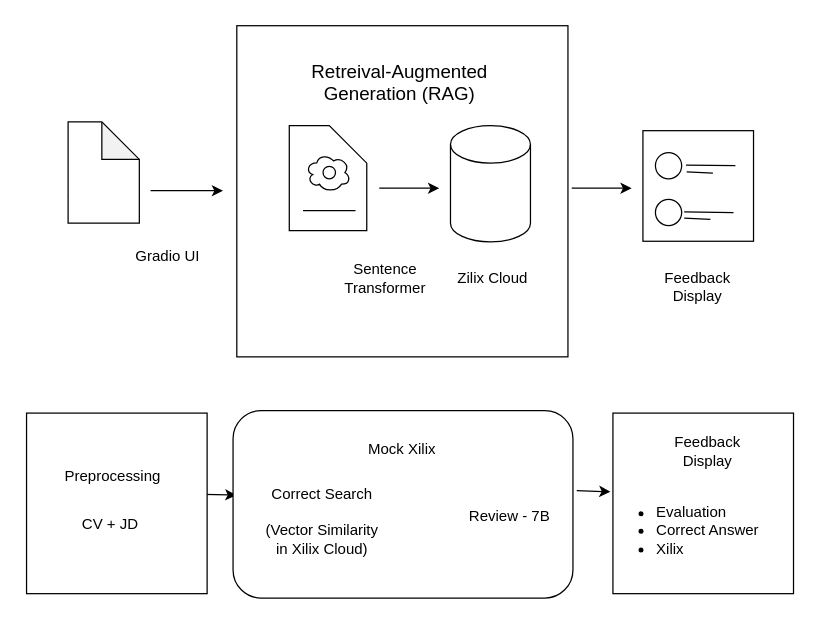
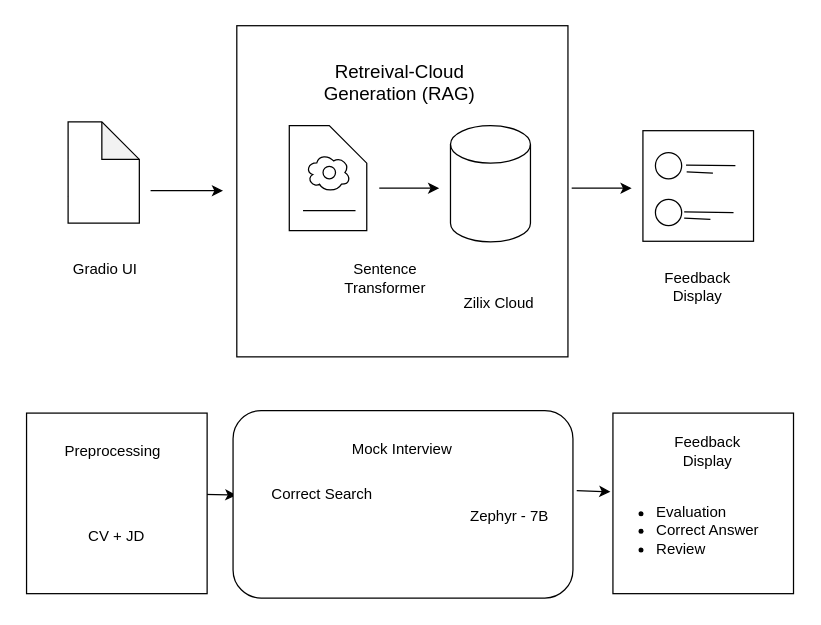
node "Retreival-Augmented Generation (RAG)": label "Retreival-Augmented Generation (RAG)" -> "Retreival-Cloud Generation (RAG)"
node "Gradio UI": moved (168, 257) -> (106, 269)
node "Zilix Cloud": moved (493, 278) -> (499, 303)
node "Mock Xilix": label "Mock Xilix" -> "Mock Interview"
node "Preprocessing": moved (113, 477) -> (113, 452)
node "Review - 7B": label "Review - 7B" -> "Zephyr - 7B"
node "CV + JD": moved (111, 524) -> (117, 537)
node "Evaluation Correct Answer Xilix": label "Evaluation Correct Answer Xilix" -> "Evaluation Correct Answer Review"
node "(Vector Similarity in Xilix Cloud)": removed
